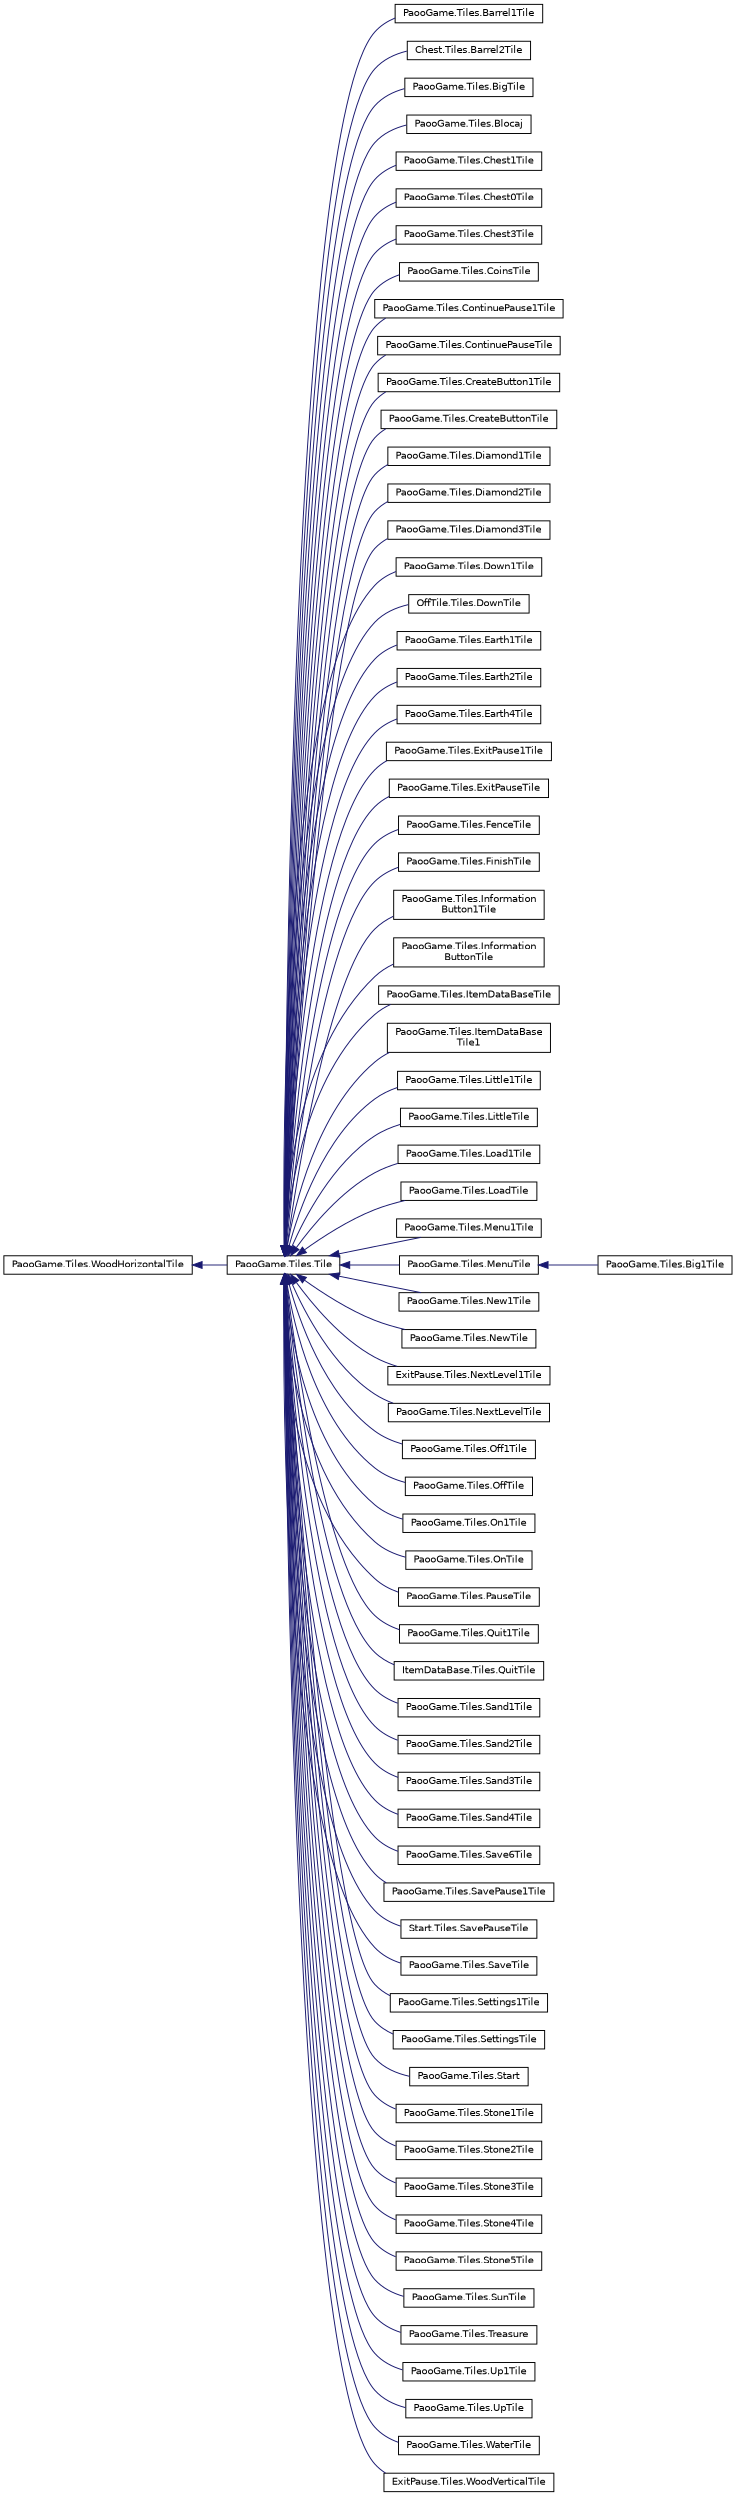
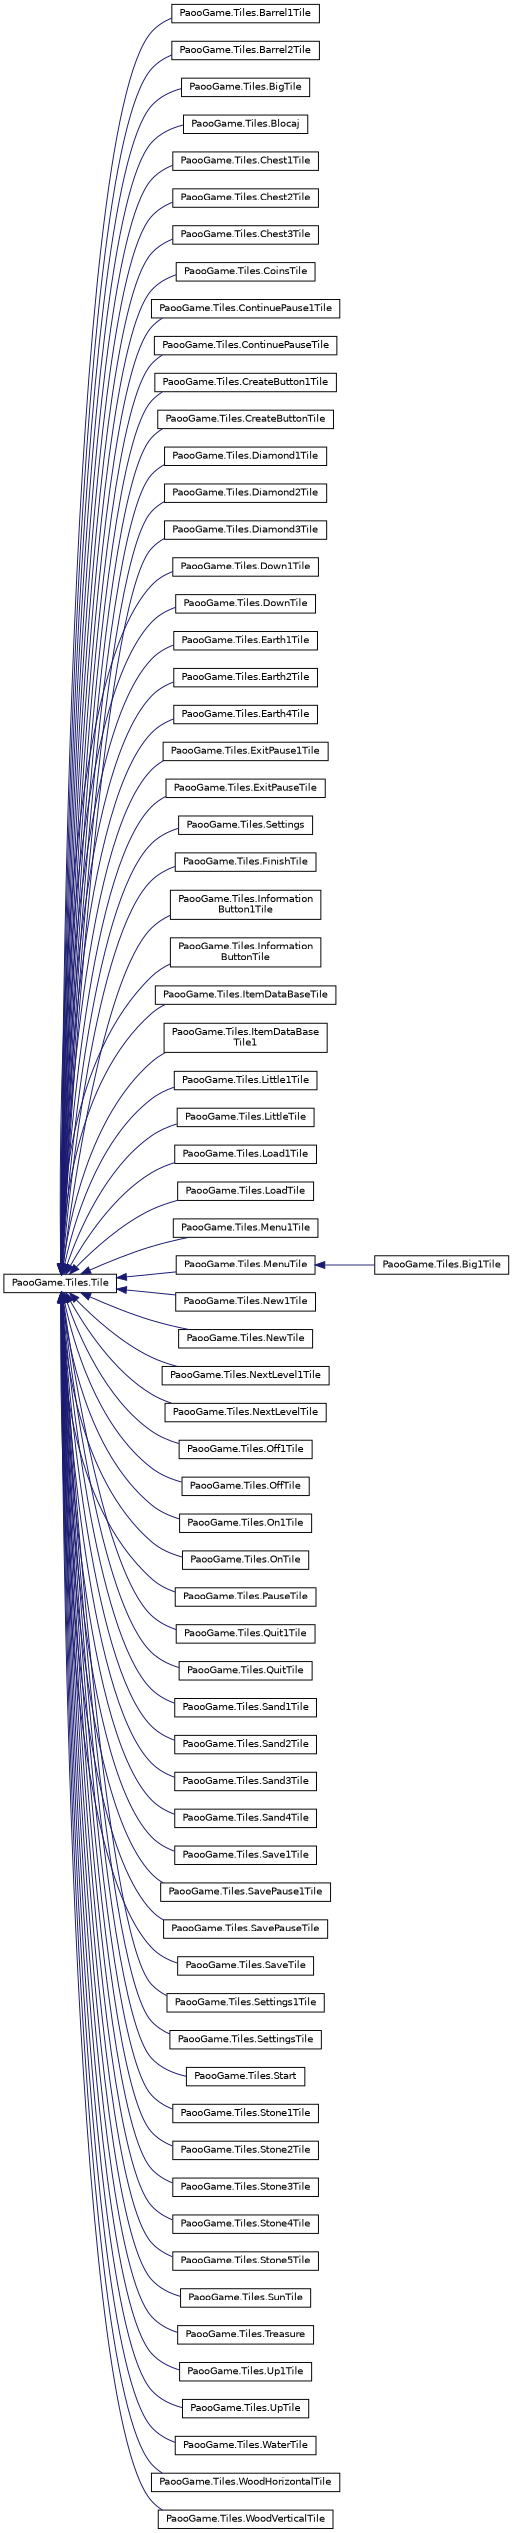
node "Chest.Tiles.Barrel2Tile": label "Chest.Tiles.Barrel2Tile" -> "PaooGame.Tiles.Barrel2Tile"
node "PaooGame.Tiles.Chest0Tile": label "PaooGame.Tiles.Chest0Tile" -> "PaooGame.Tiles.Chest2Tile"
node "OffTile.Tiles.DownTile": label "OffTile.Tiles.DownTile" -> "PaooGame.Tiles.DownTile"
node "PaooGame.Tiles.FenceTile": label "PaooGame.Tiles.FenceTile" -> "PaooGame.Tiles.Settings"
edge "PaooGame.Tiles.Tile" -> "PaooGame.Tiles.WoodHorizontalTile": reversed
node "ExitPause.Tiles.NextLevel1Tile": label "ExitPause.Tiles.NextLevel1Tile" -> "PaooGame.Tiles.NextLevel1Tile"
node "ItemDataBase.Tiles.QuitTile": label "ItemDataBase.Tiles.QuitTile" -> "PaooGame.Tiles.QuitTile"
node "PaooGame.Tiles.Save6Tile": label "PaooGame.Tiles.Save6Tile" -> "PaooGame.Tiles.Save1Tile"
node "Start.Tiles.SavePauseTile": label "Start.Tiles.SavePauseTile" -> "PaooGame.Tiles.SavePauseTile"
node "ExitPause.Tiles.WoodVerticalTile": label "ExitPause.Tiles.WoodVerticalTile" -> "PaooGame.Tiles.WoodVerticalTile"
